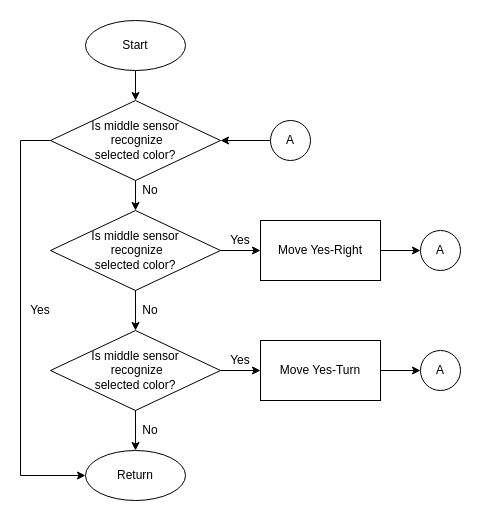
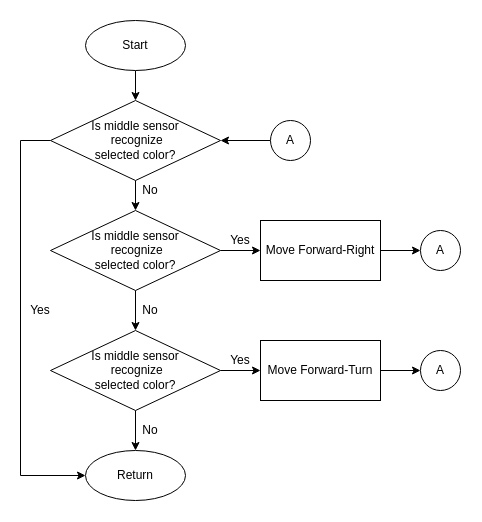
node "Move Yes-Right": label "Move Yes-Right" -> "Move Forward-Right"
node "Move Yes-Turn": label "Move Yes-Turn" -> "Move Forward-Turn"
